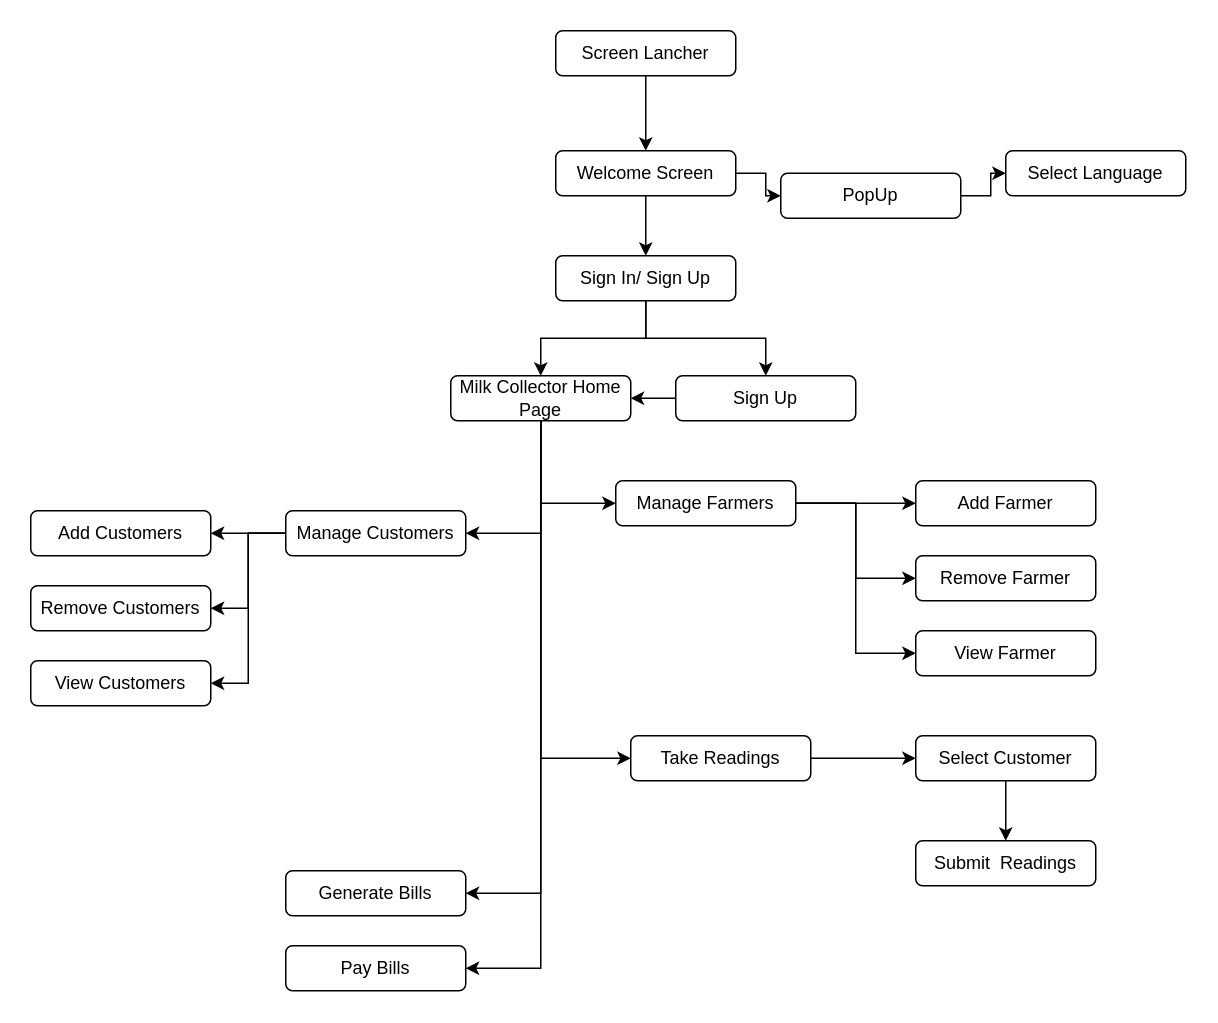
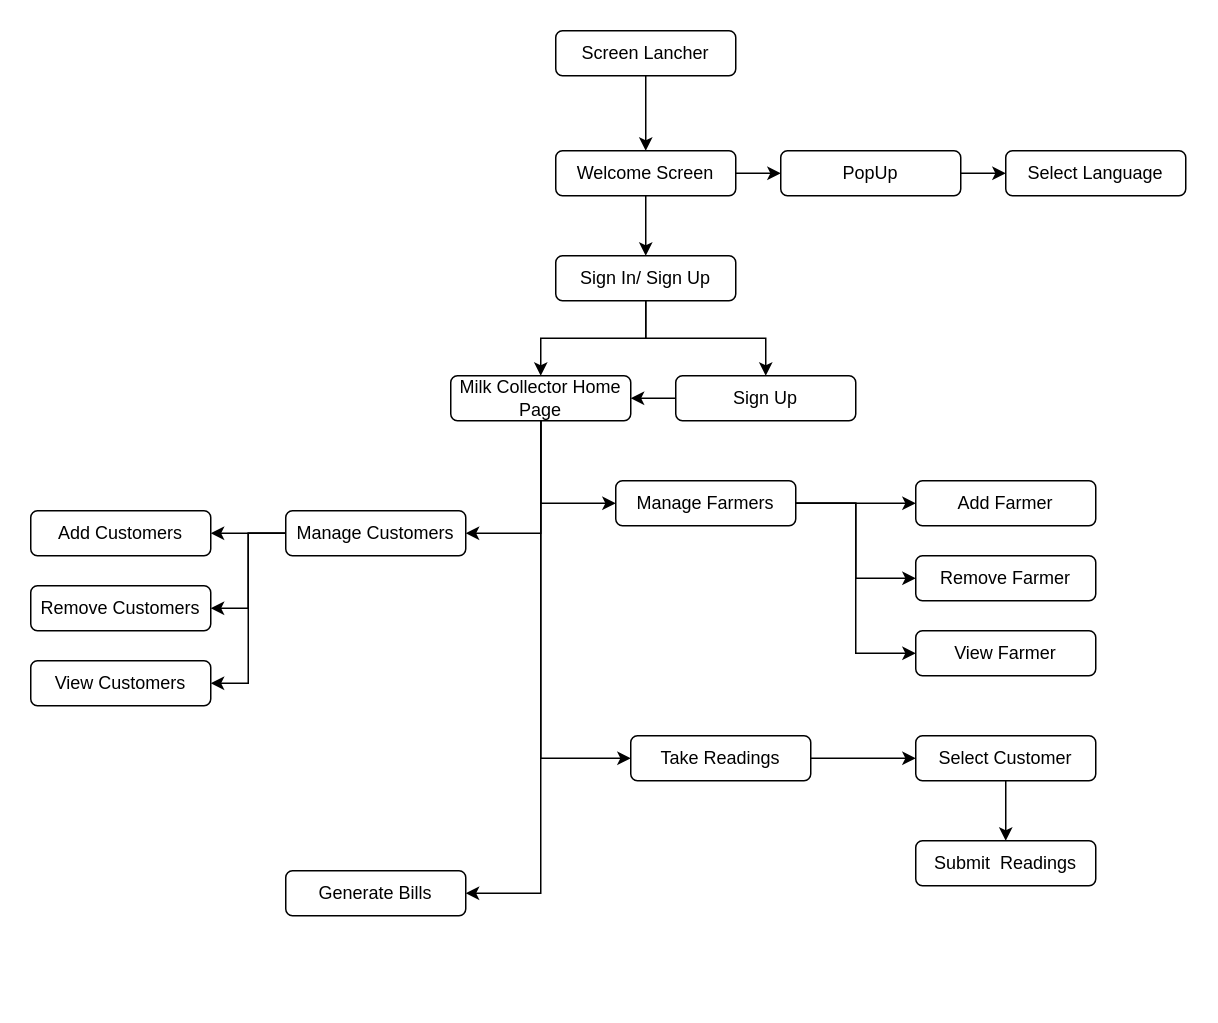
node "PopUp": moved (871, 196) -> (871, 173)
edge "Milk Collector Home Page" -> "Pay Bills": removed
node "Pay Bills": removed
